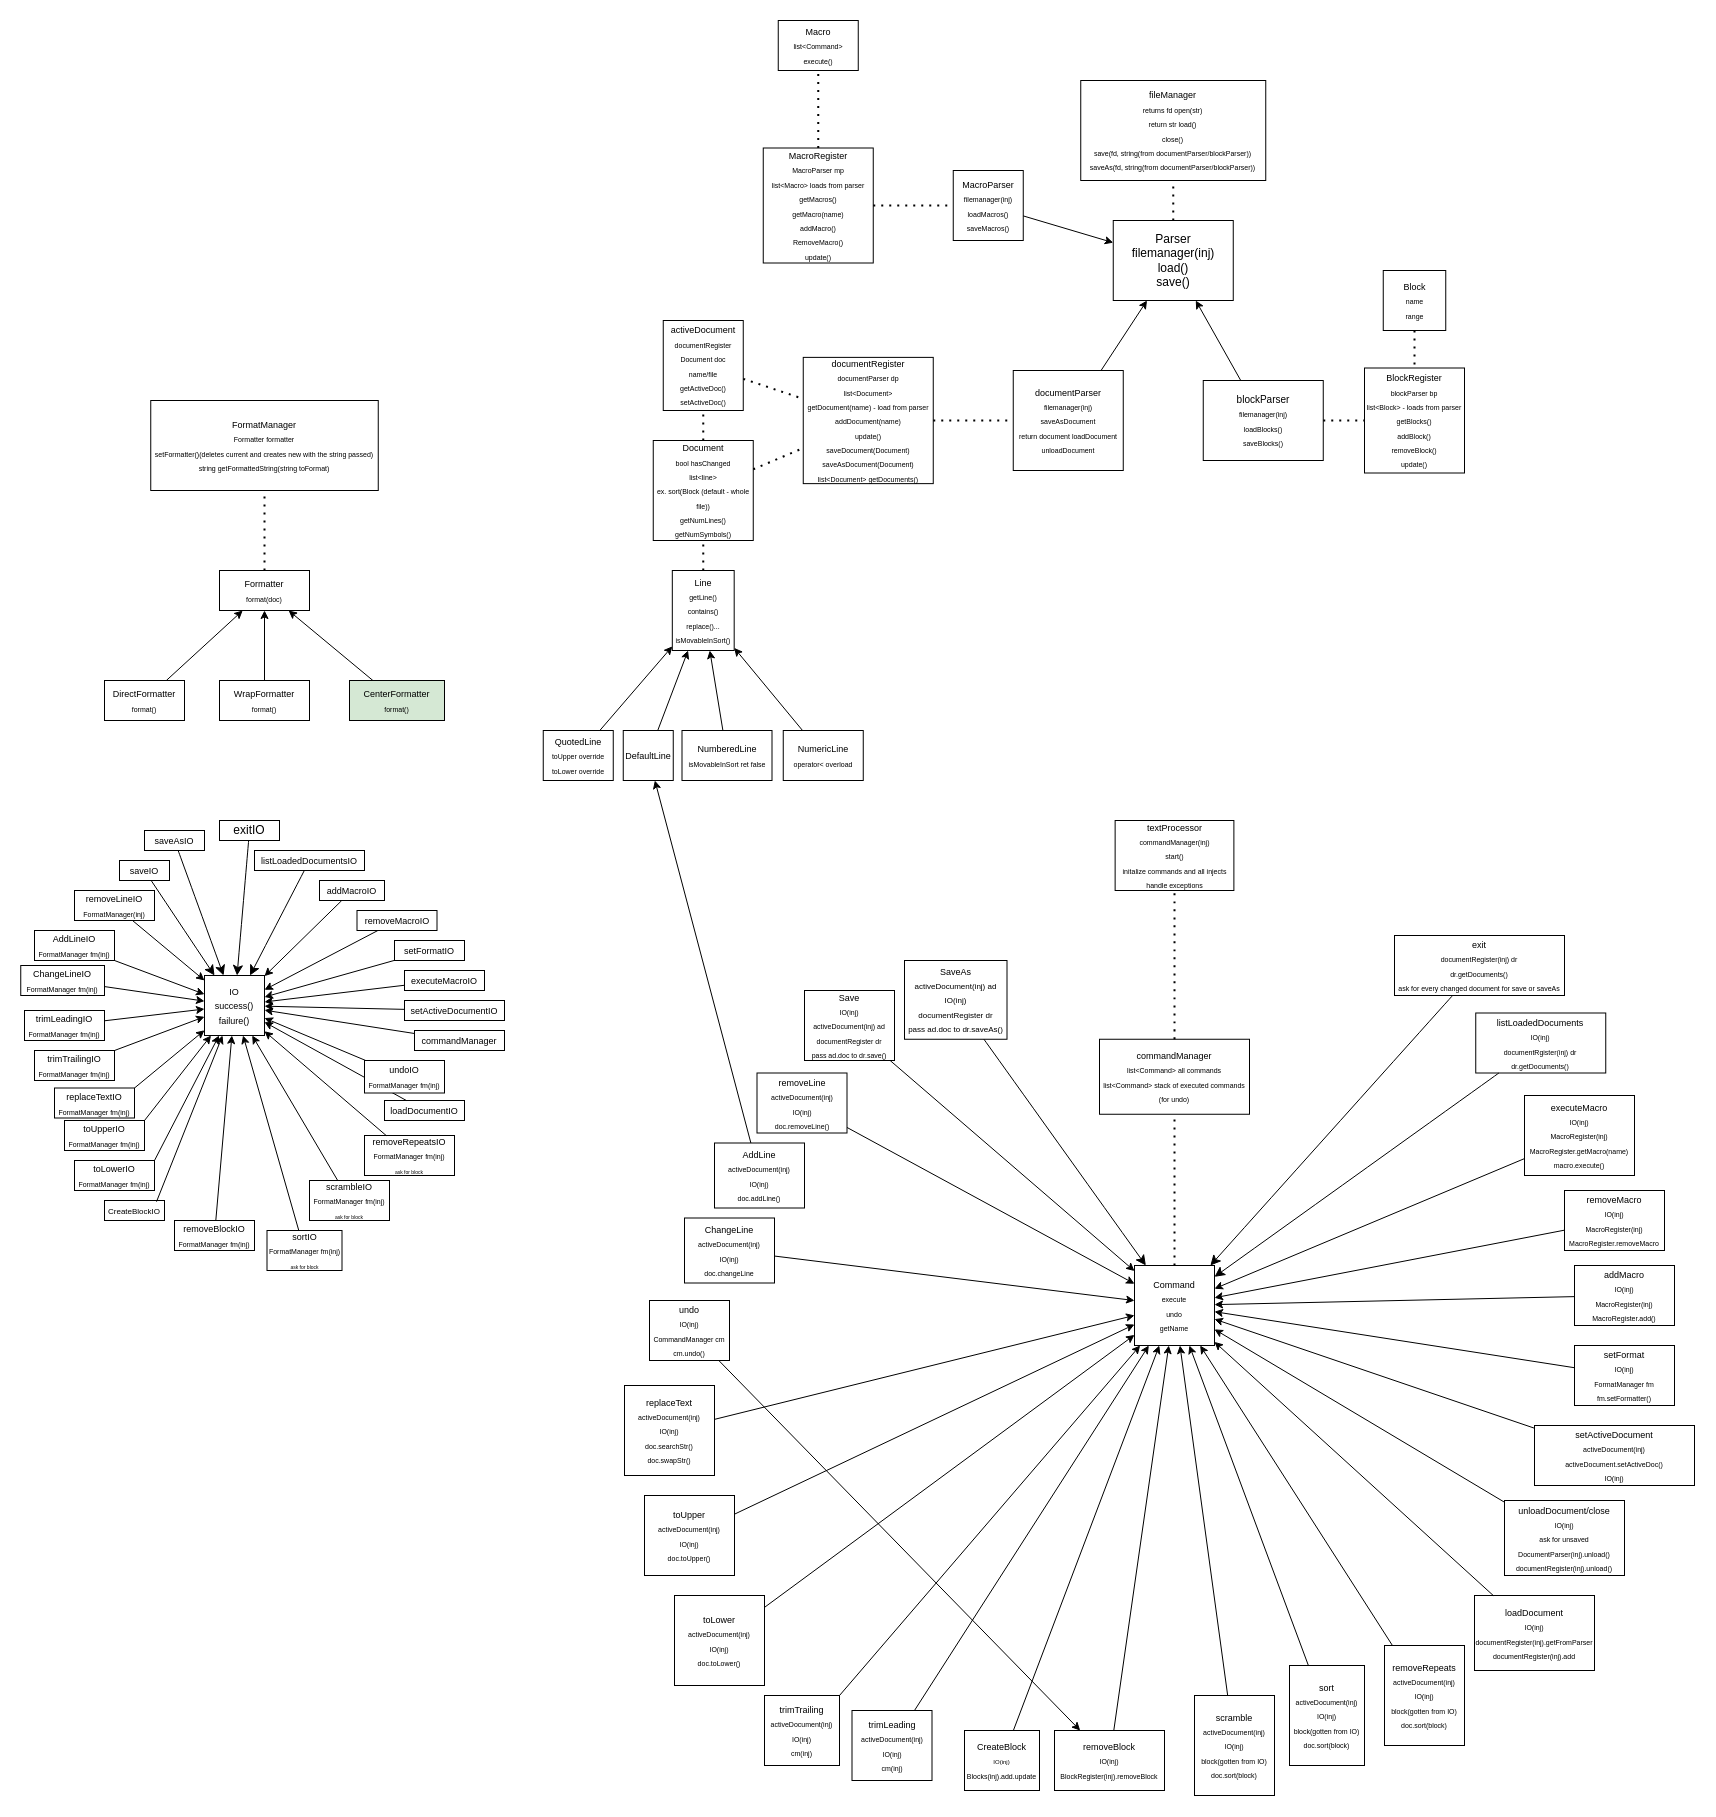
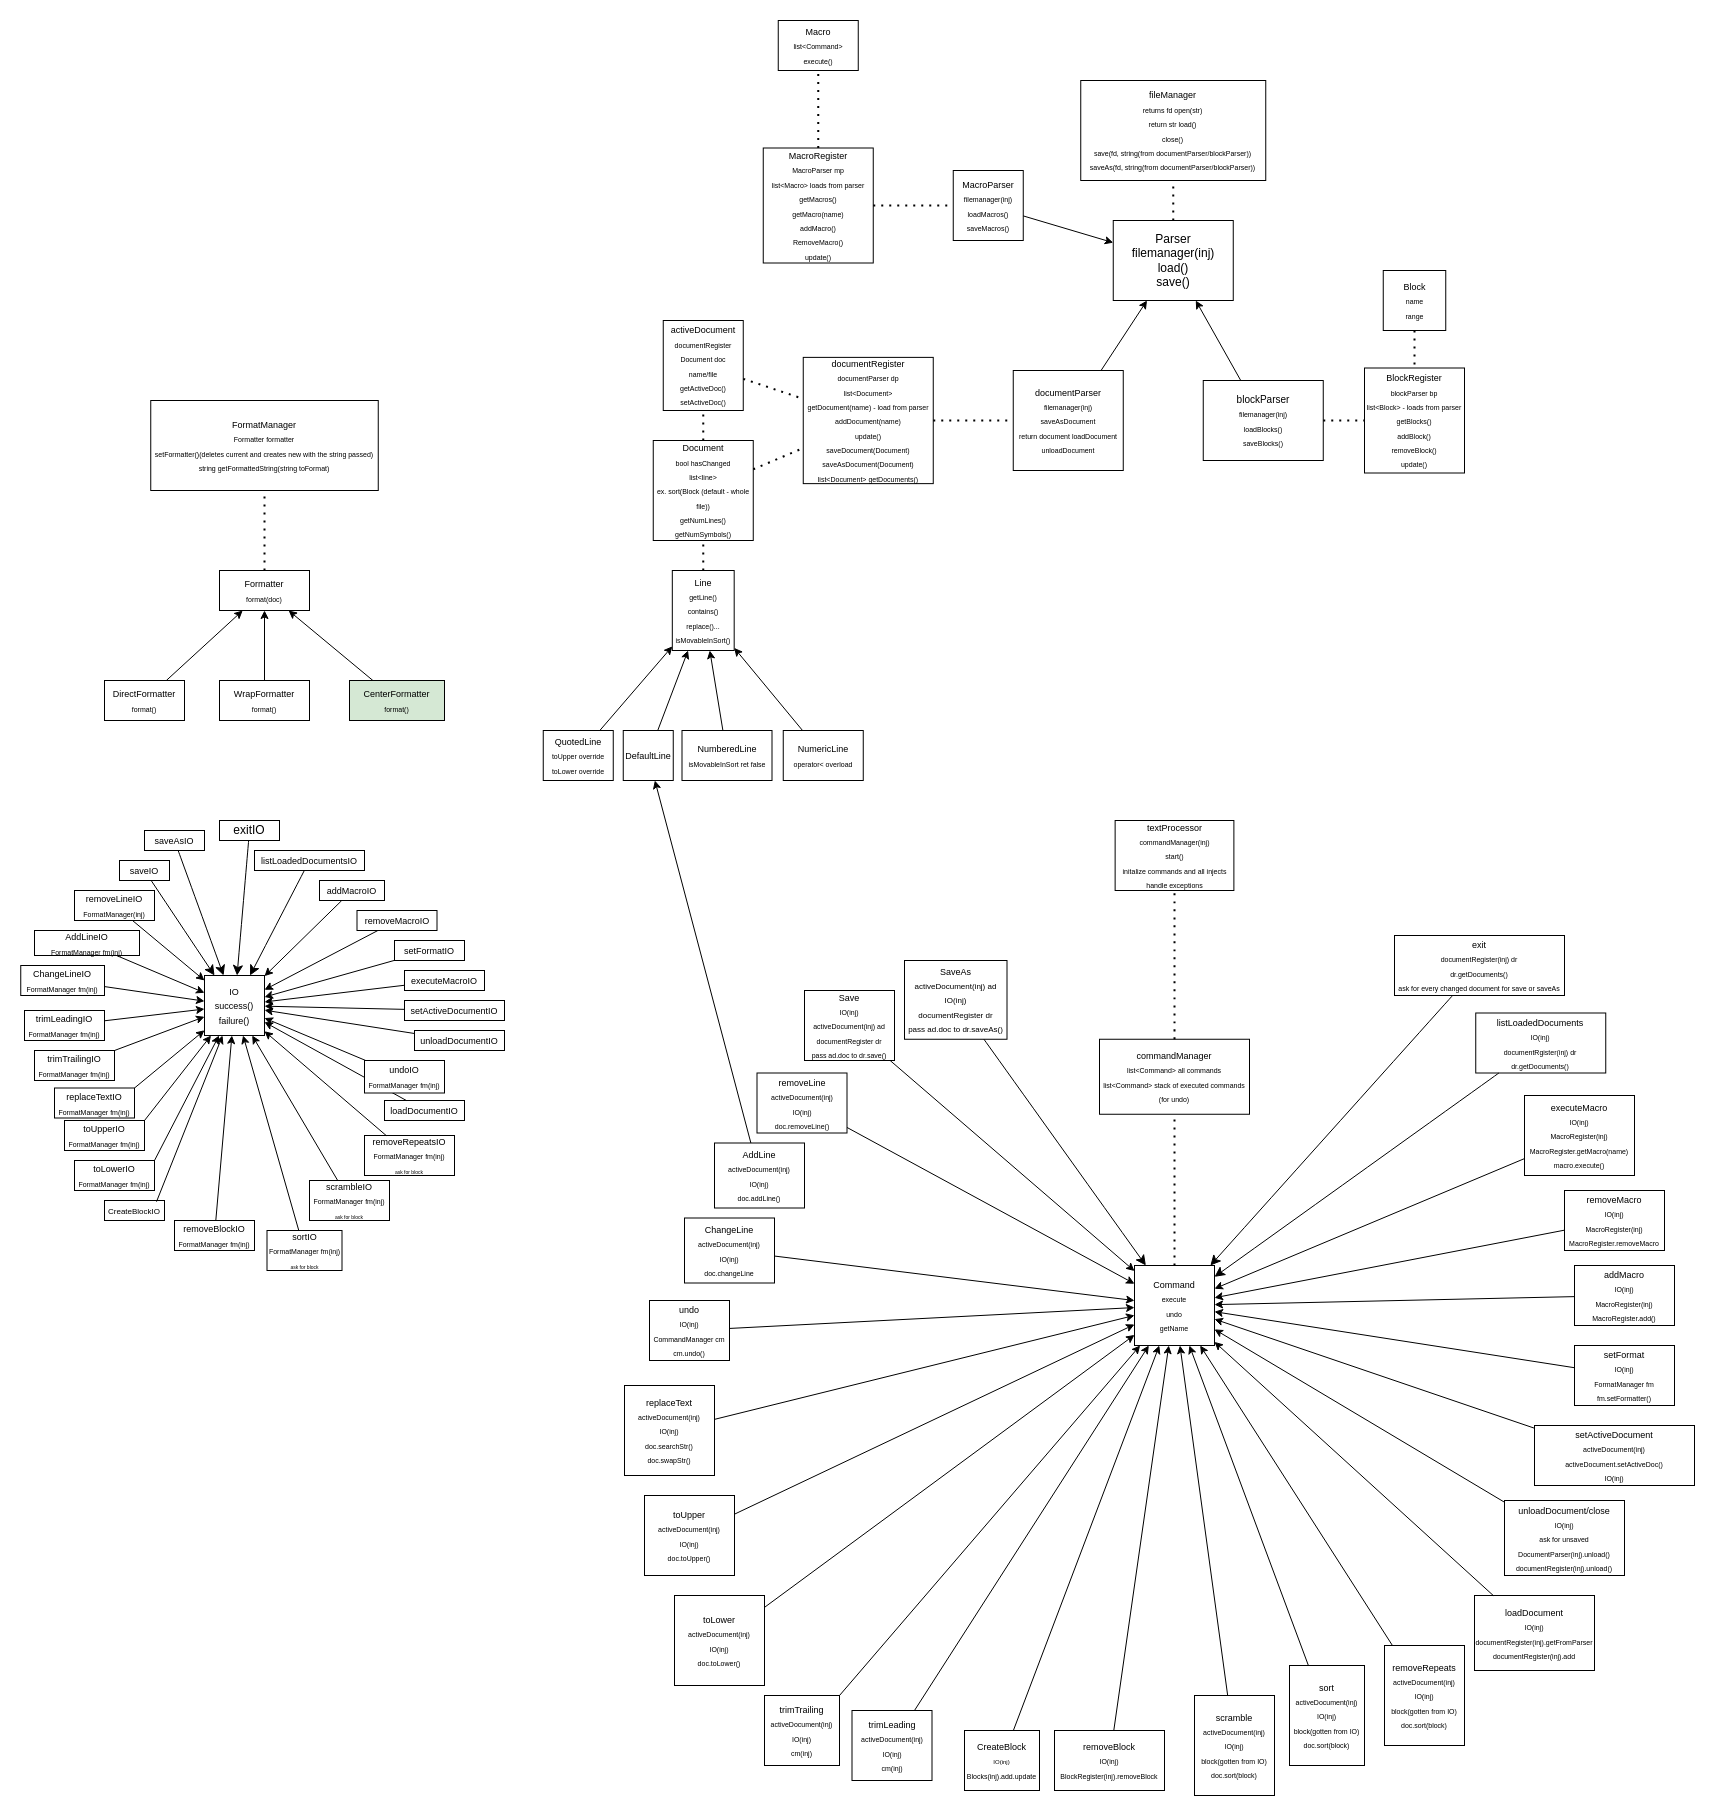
node "AddLineIO FormatManager fm(inj)": size 80x30 -> 105x25
node "commandManager": label "commandManager" -> "unloadDocumentIO"
edge "undo IO(inj) CommandManager cm cm.undo()" -> "removeBlock IO(inj) BlockRegister(inj).removeBlock": now "undo IO(inj) CommandManager cm cm.undo()" -> "Command execute undo getName"
